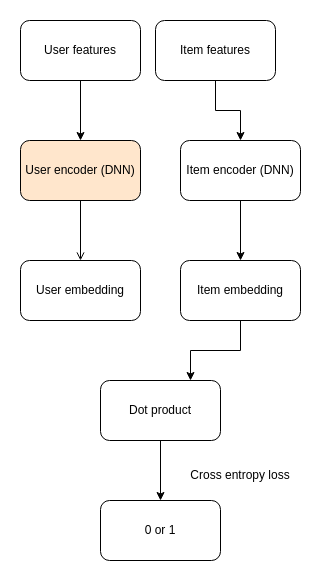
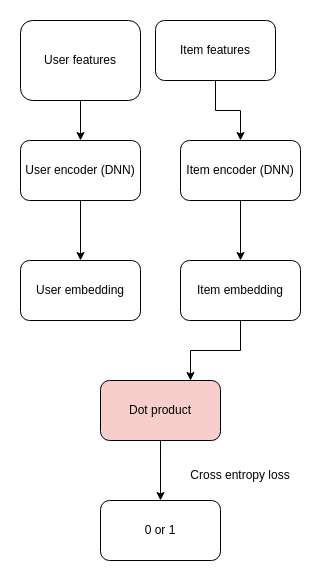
node "User features": size 120x60 -> 120x80
node "User encoder (DNN)": fillcolor #ffe6cc -> #ffffff
edge "User encoder (DNN)" -> "User embedding": arrowhead open -> classic
node "Dot product": fillcolor #ffffff -> #f8cecc
